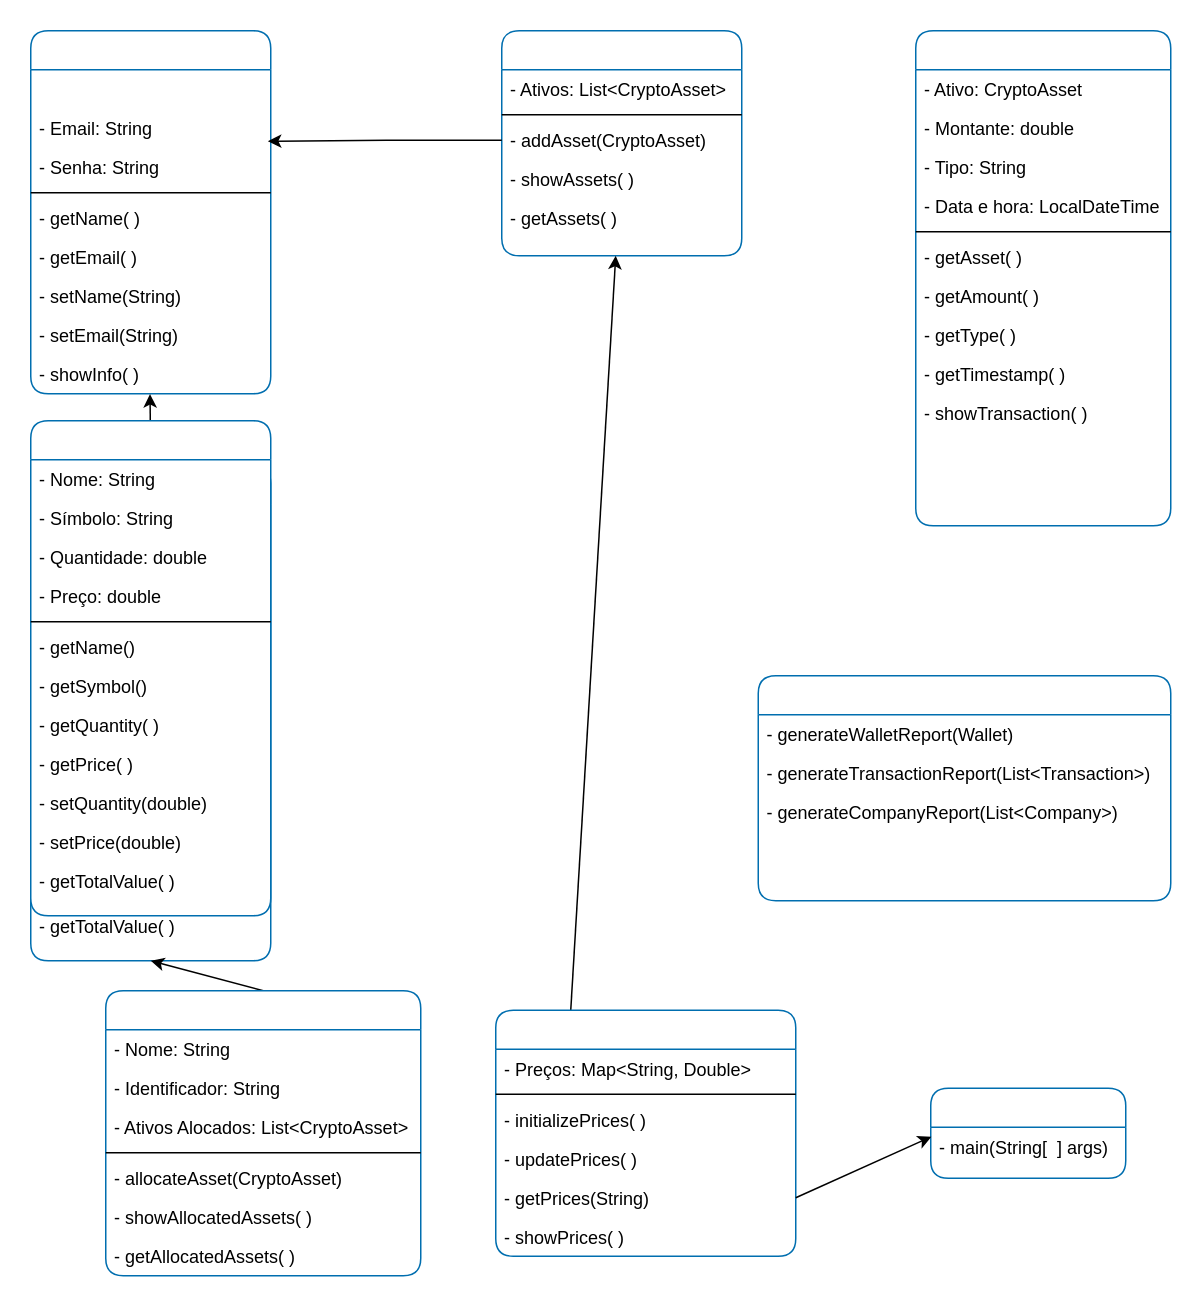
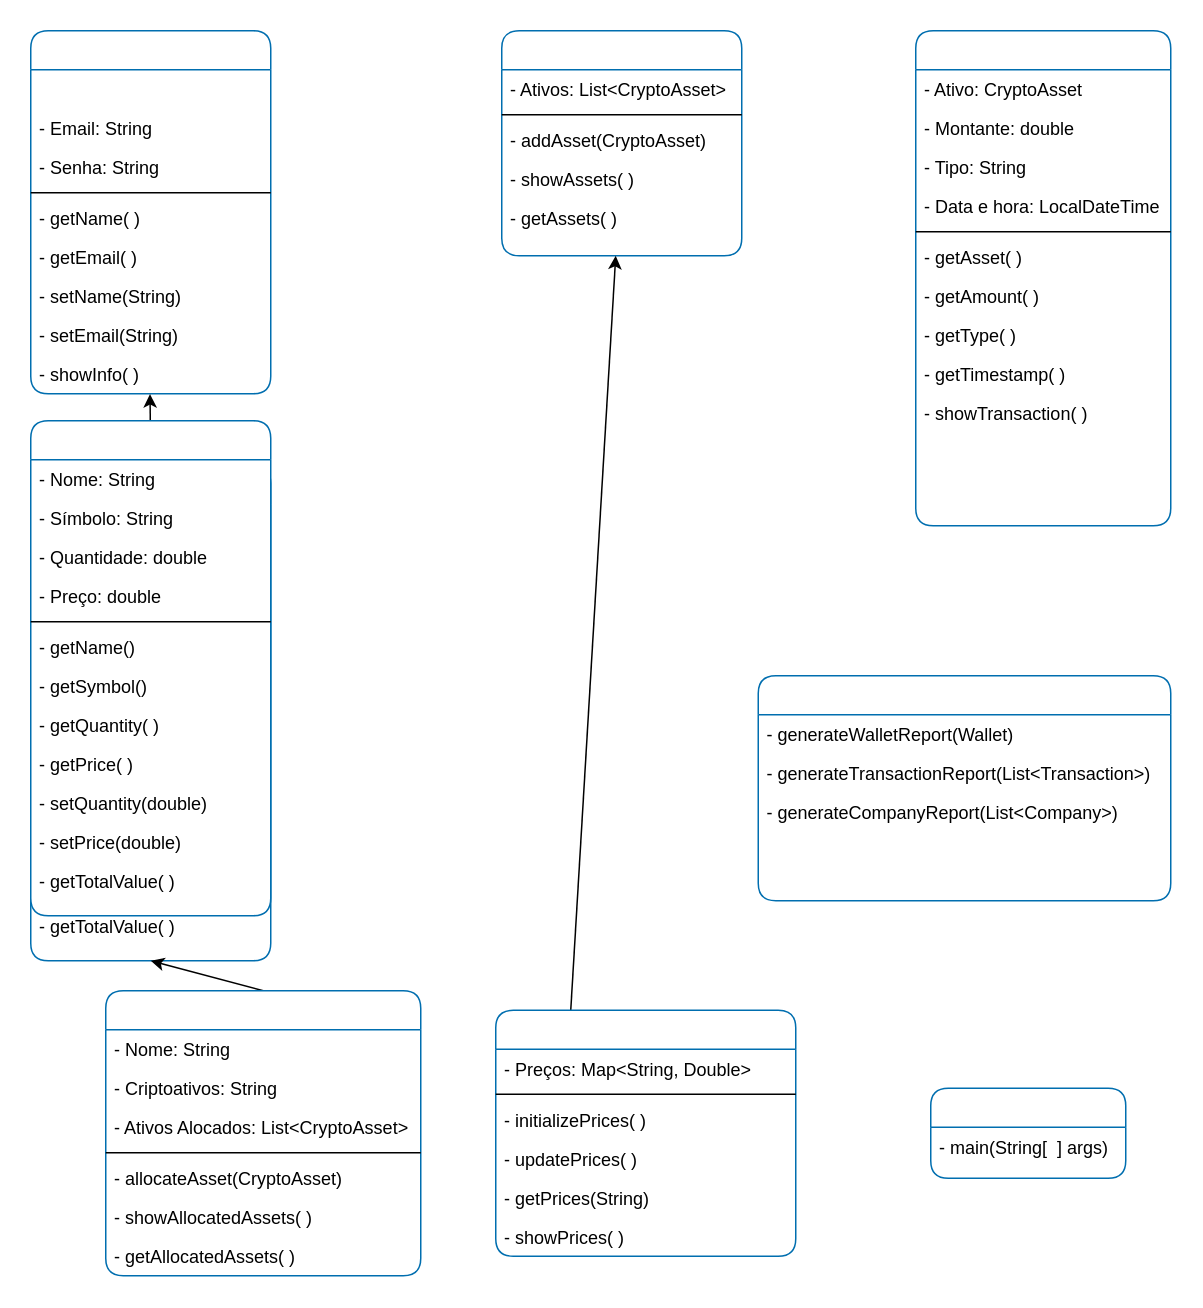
edge "- addAsset(CryptoAsset)" -> "- Email: String": removed
node "- Identificador: String": label "- Identificador: String" -> "- Criptoativos: String"
edge "- getPrices(String)" -> "- main(String[ ] args)": removed
